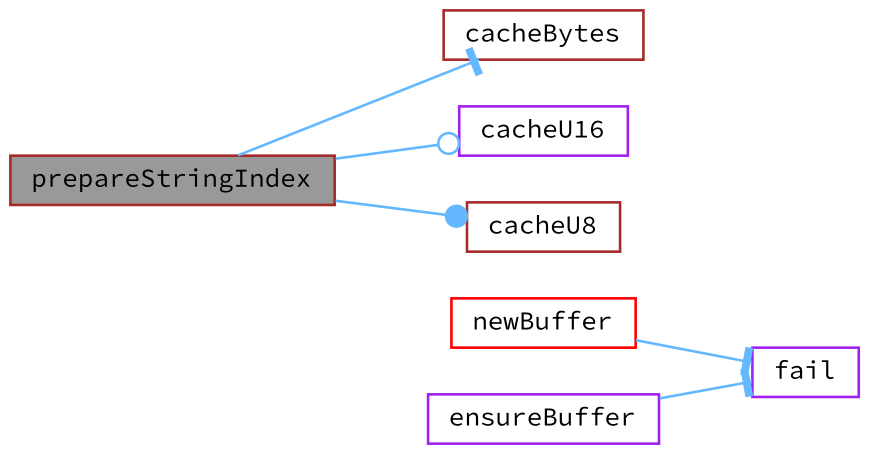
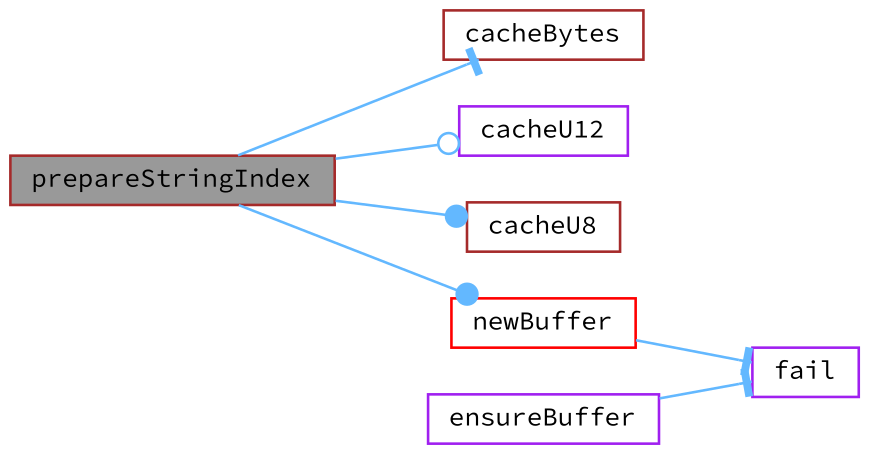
node "cacheU16": label "cacheU16" -> "cacheU12"
edge "prepareStringIndex" -> "newBuffer": added
